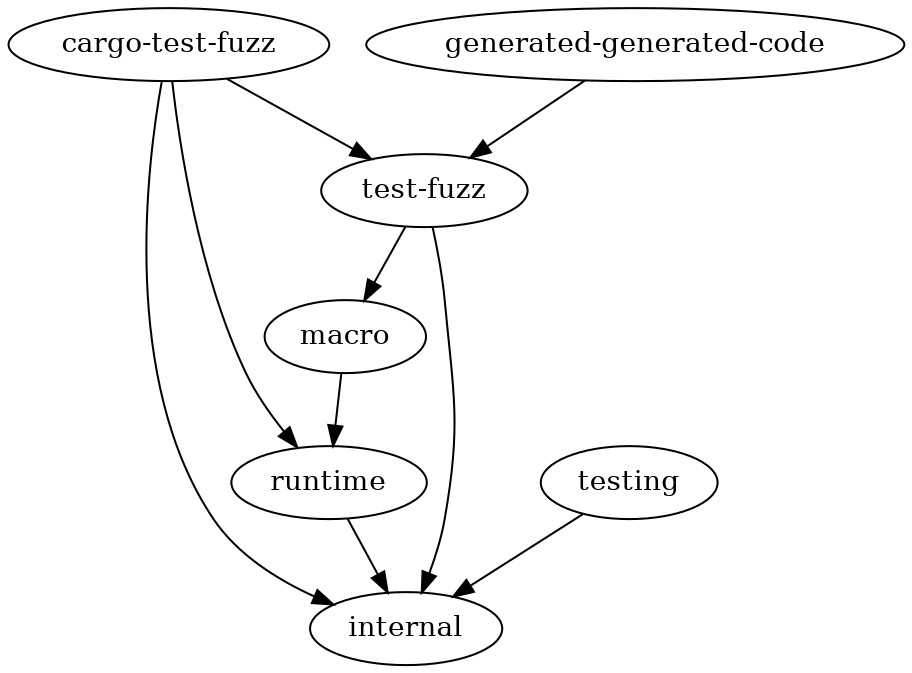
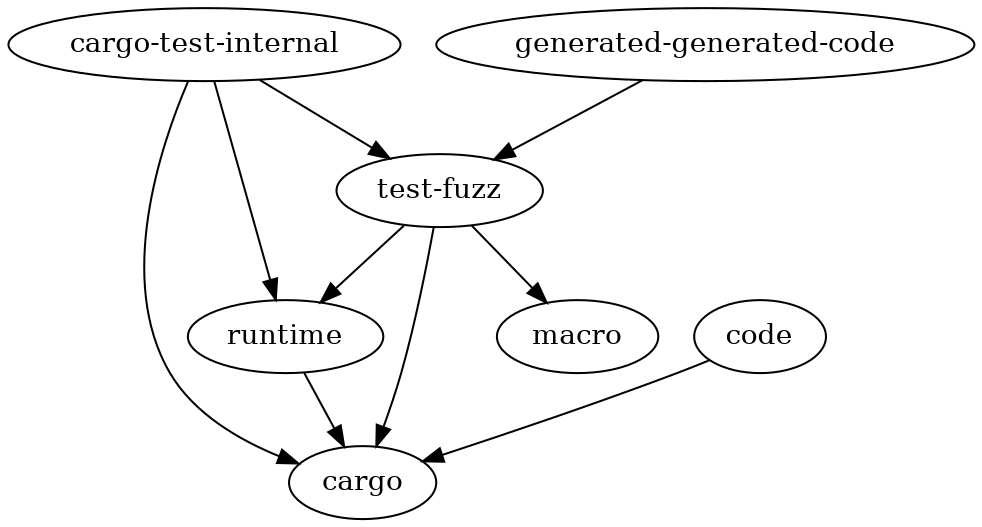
node "cargo-test-fuzz": label "cargo-test-fuzz" -> "cargo-test-internal"
edge "macro" -> "runtime": now "test-fuzz" -> "runtime"
node "testing": label "testing" -> "code"
node "internal": label "internal" -> "cargo"
